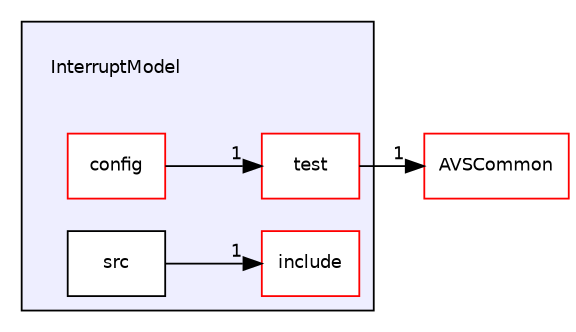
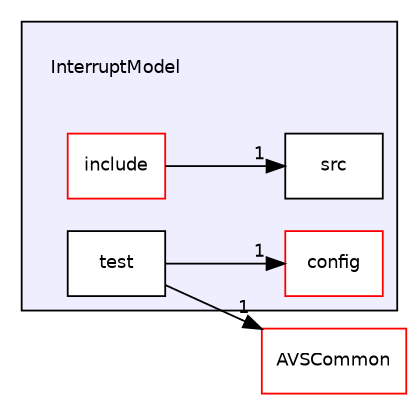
edge "config" -> "test": reversed
node "test": color red -> black
edge "src" -> "include": reversed
